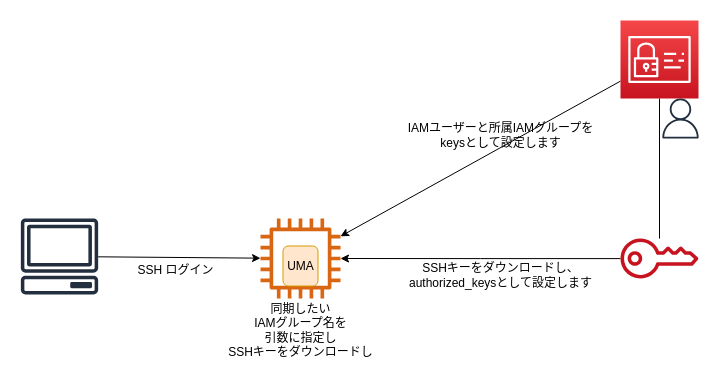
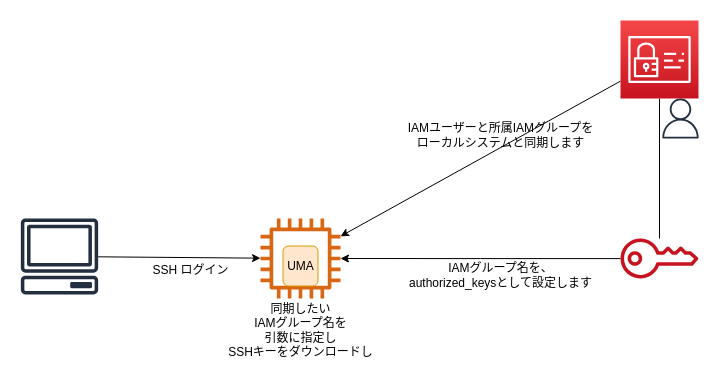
node "IAMユーザーと所属IAMグループを keysとして設定します": label "IAMユーザーと所属IAMグループを keysとして設定します" -> "IAMユーザーと所属IAMグループを ローカルシステムと同期します"
node "SSH ログイン": moved (176, 271) -> (191, 271)
node "SSHキーをダウンロードし、 authorized_keysとして設定します": label "SSHキーをダウンロードし、 authorized_keysとして設定します" -> "IAMグループ名を、 authorized_keysとして設定します"
